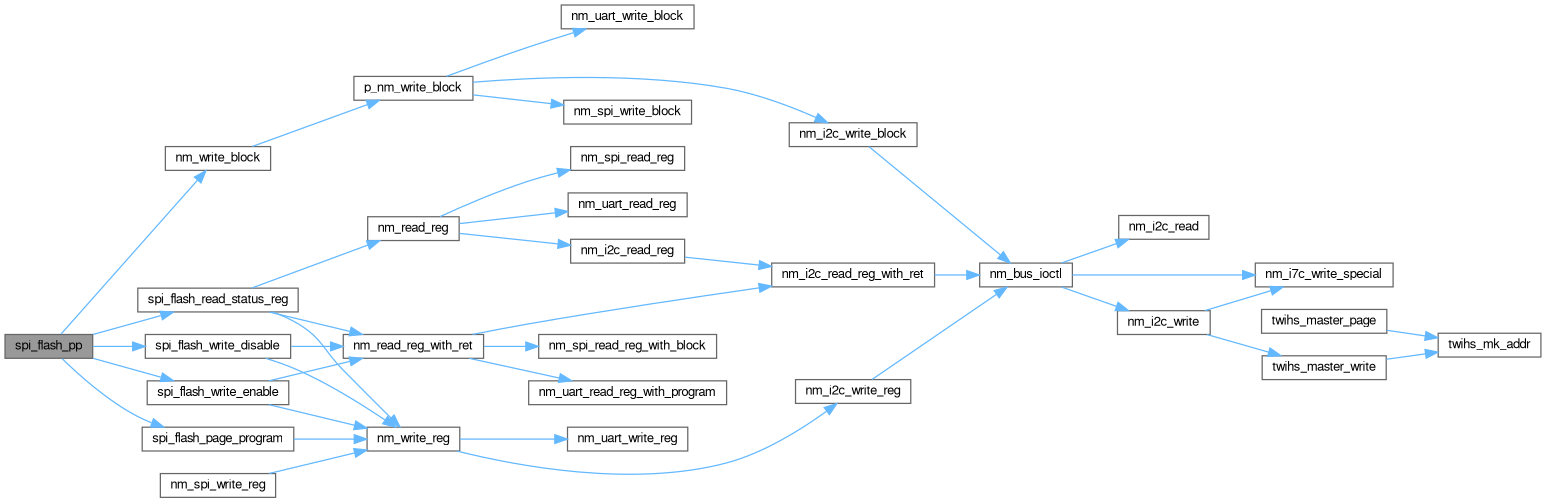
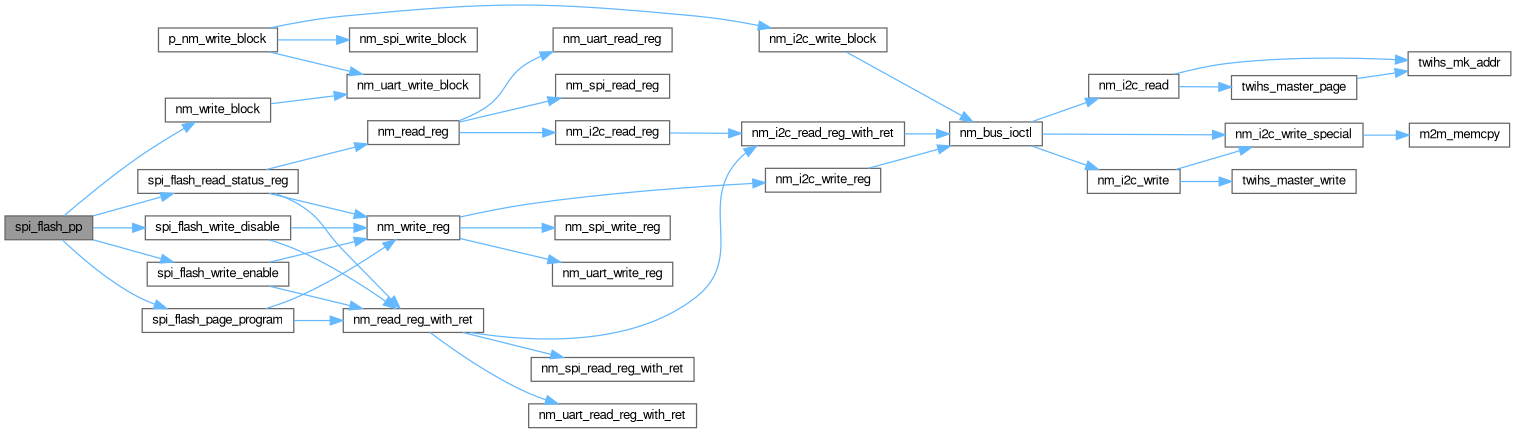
edge "nm_i2c_read" -> "twihs_master_page": added
edge "nm_write_block" -> "p_nm_write_block": now "nm_write_block" -> "nm_uart_write_block"
node "m2m_memcpy": added
node "nm_i7c_write_special": label "nm_i7c_write_special" -> "nm_i2c_write_special"
edge "spi_flash_page_program" -> "nm_read_reg_with_ret": added
node "nm_spi_read_reg_with_block": label "nm_spi_read_reg_with_block" -> "nm_spi_read_reg_with_ret"
edge "twihs_master_write" -> "twihs_mk_addr": now "nm_i2c_read" -> "twihs_mk_addr"
node "nm_uart_read_reg_with_program": label "nm_uart_read_reg_with_program" -> "nm_uart_read_reg_with_ret"
edge "nm_spi_write_reg" -> "nm_write_reg": reversed
